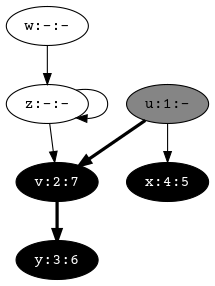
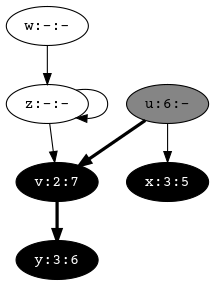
node "u:1:-": label "u:1:-" -> "u:6:-"
node "x:4:5": label "x:4:5" -> "x:3:5"
